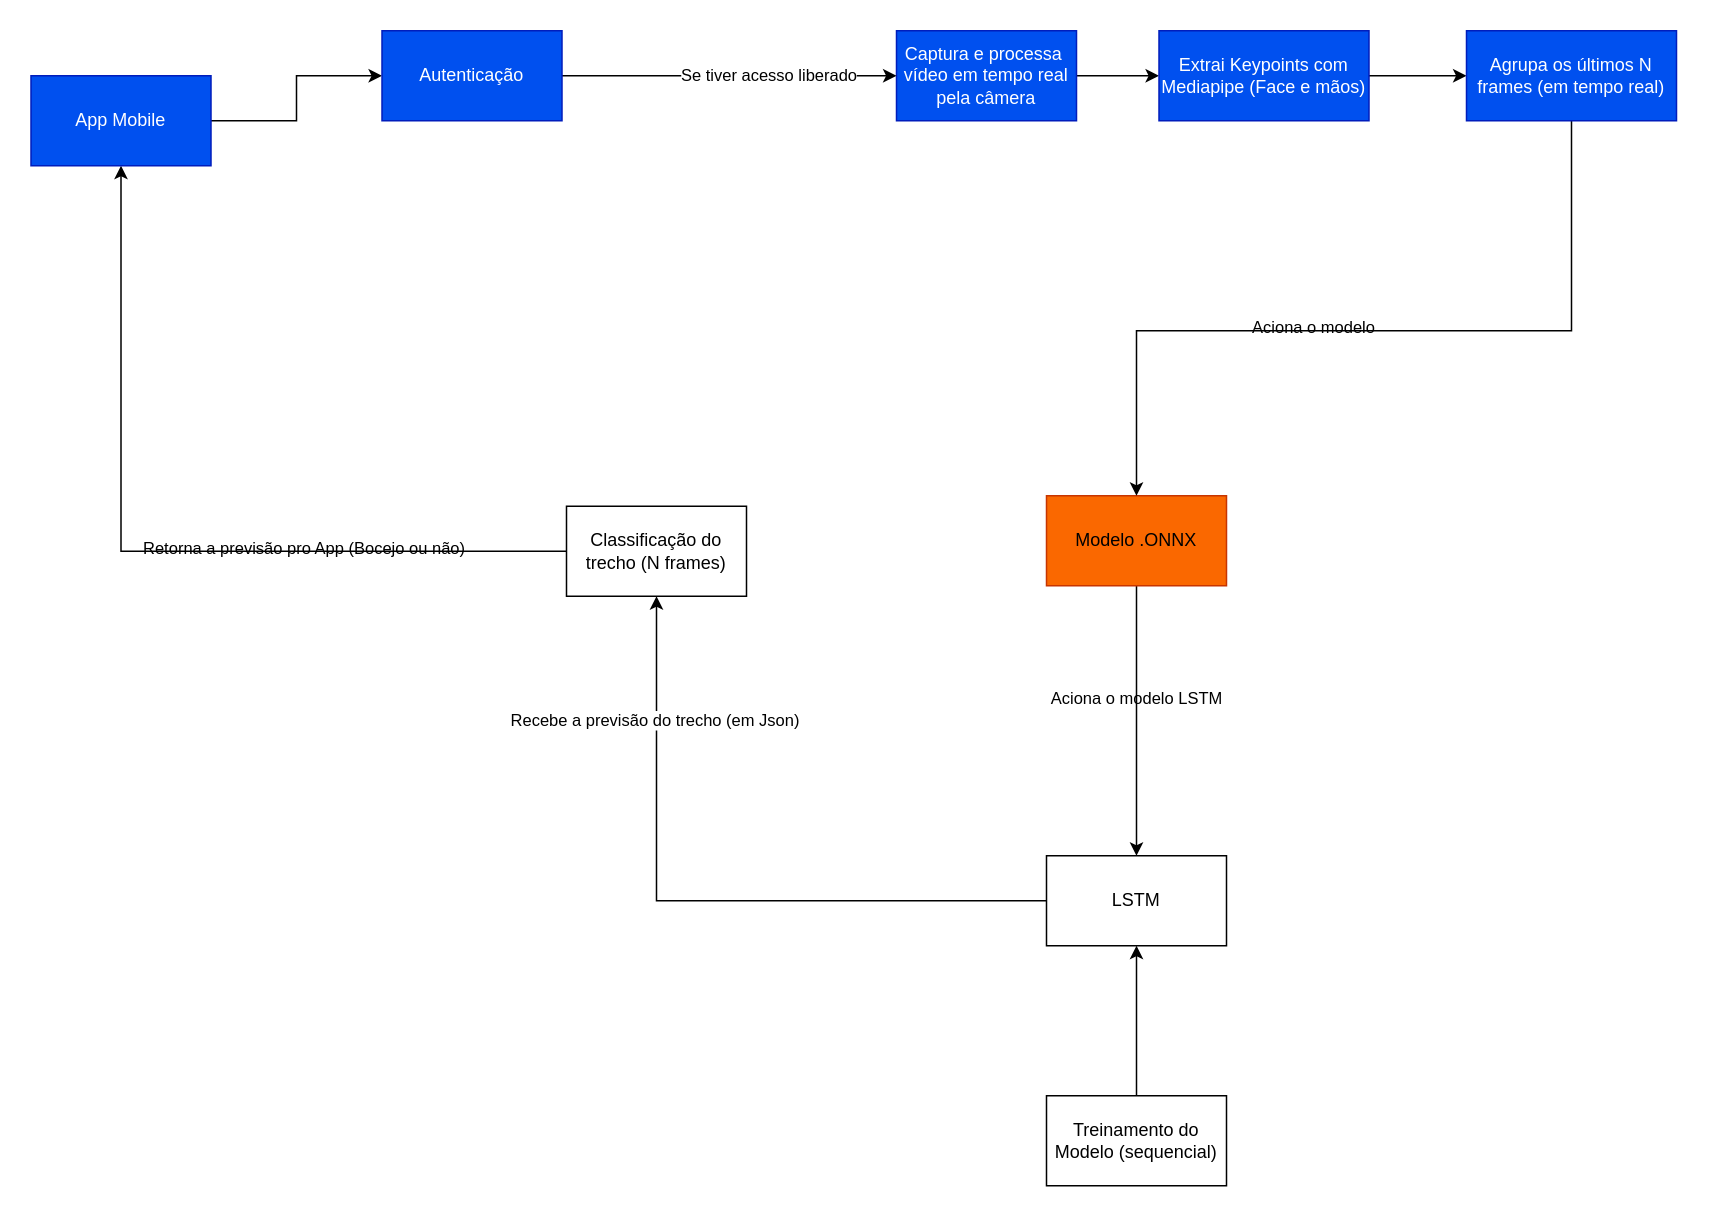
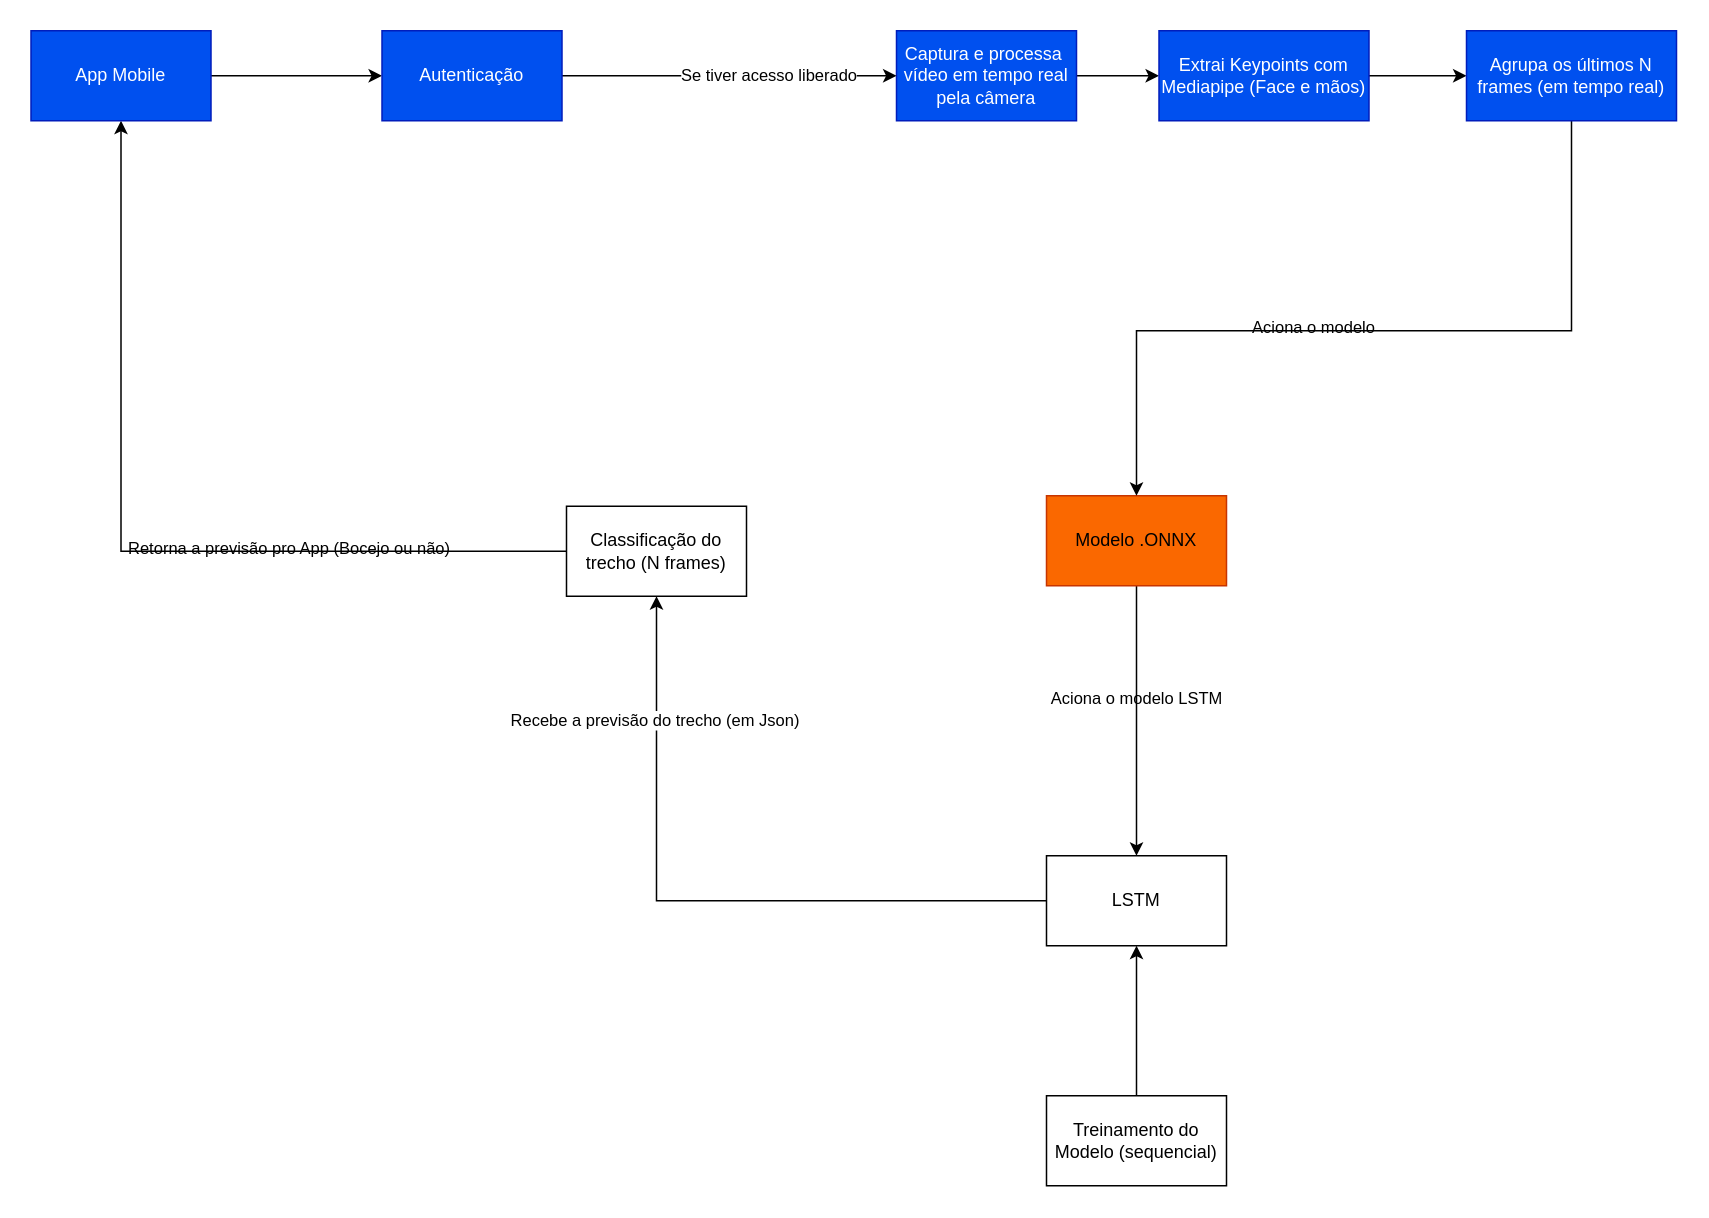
node "App Mobile": moved (121, 121) -> (121, 76)
